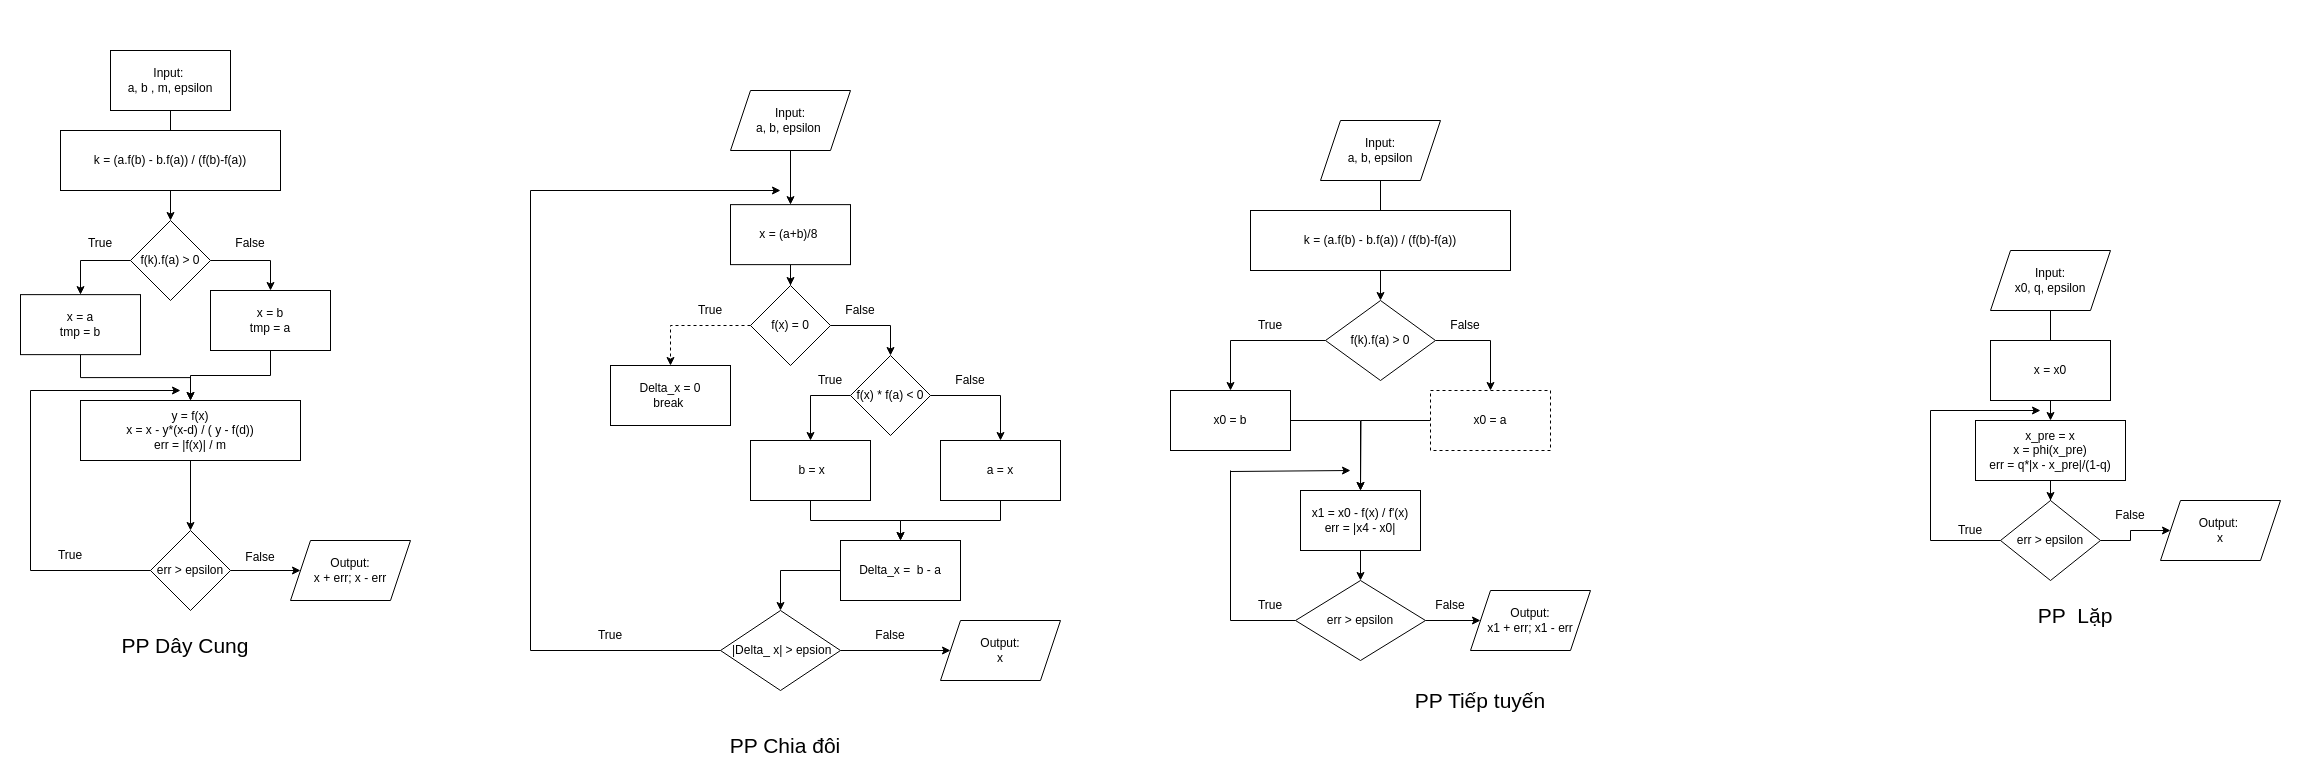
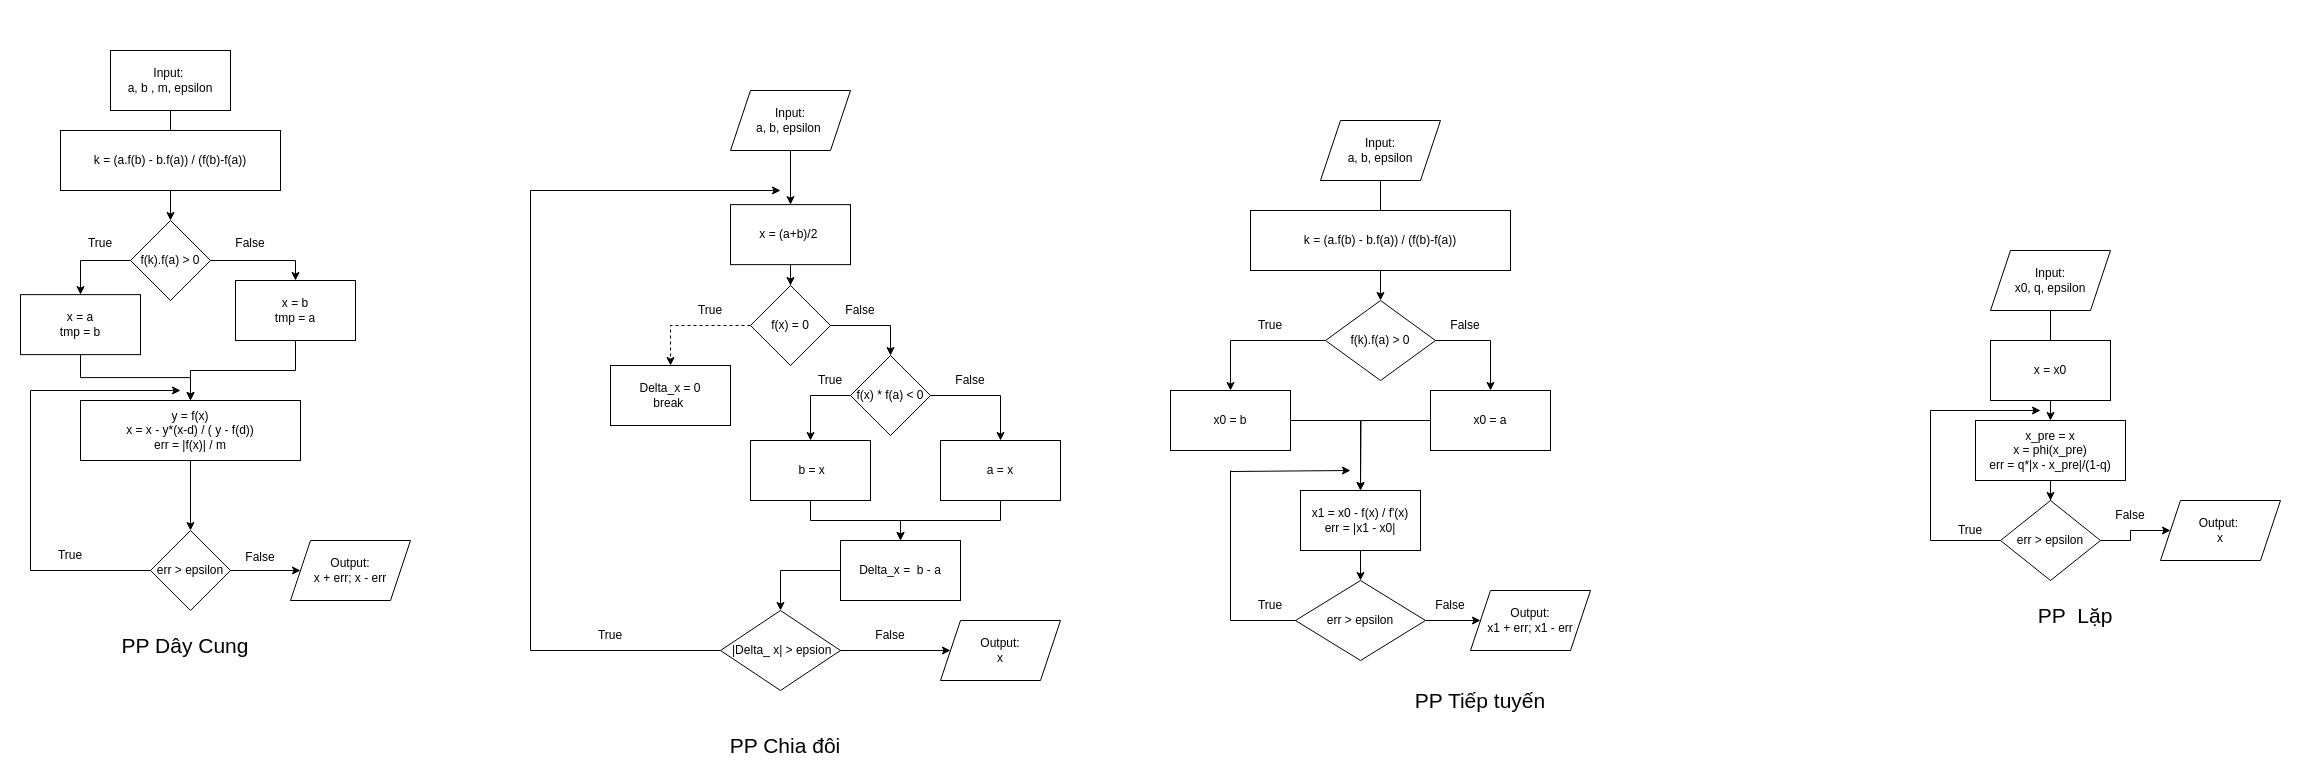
node "x = (a+b)/8": label "x = (a+b)/8" -> "x = (a+b)/2"
node "x = b tmp = a": moved (271, 321) -> (296, 311)
node "x0 = a": style dashed -> solid
node "x1 = x0 - f(x) / f'(x) err = |x4 - x0|": label "x1 = x0 - f(x) / f'(x) err = |x4 - x0|" -> "x1 = x0 - f(x) / f'(x) err = |x1 - x0|"
